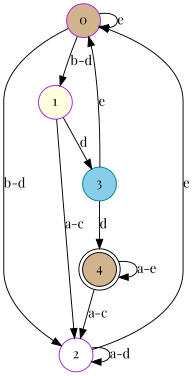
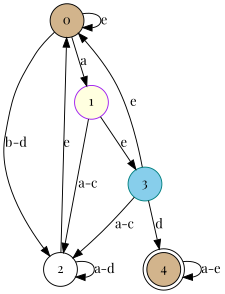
node "0": color purple -> black
edge "0" -> "1": label "b-d" -> "a"
edge "1" -> "3": label "d" -> "e"
edge "4" -> "2": now "3" -> "2"
node "2": color purple -> black
